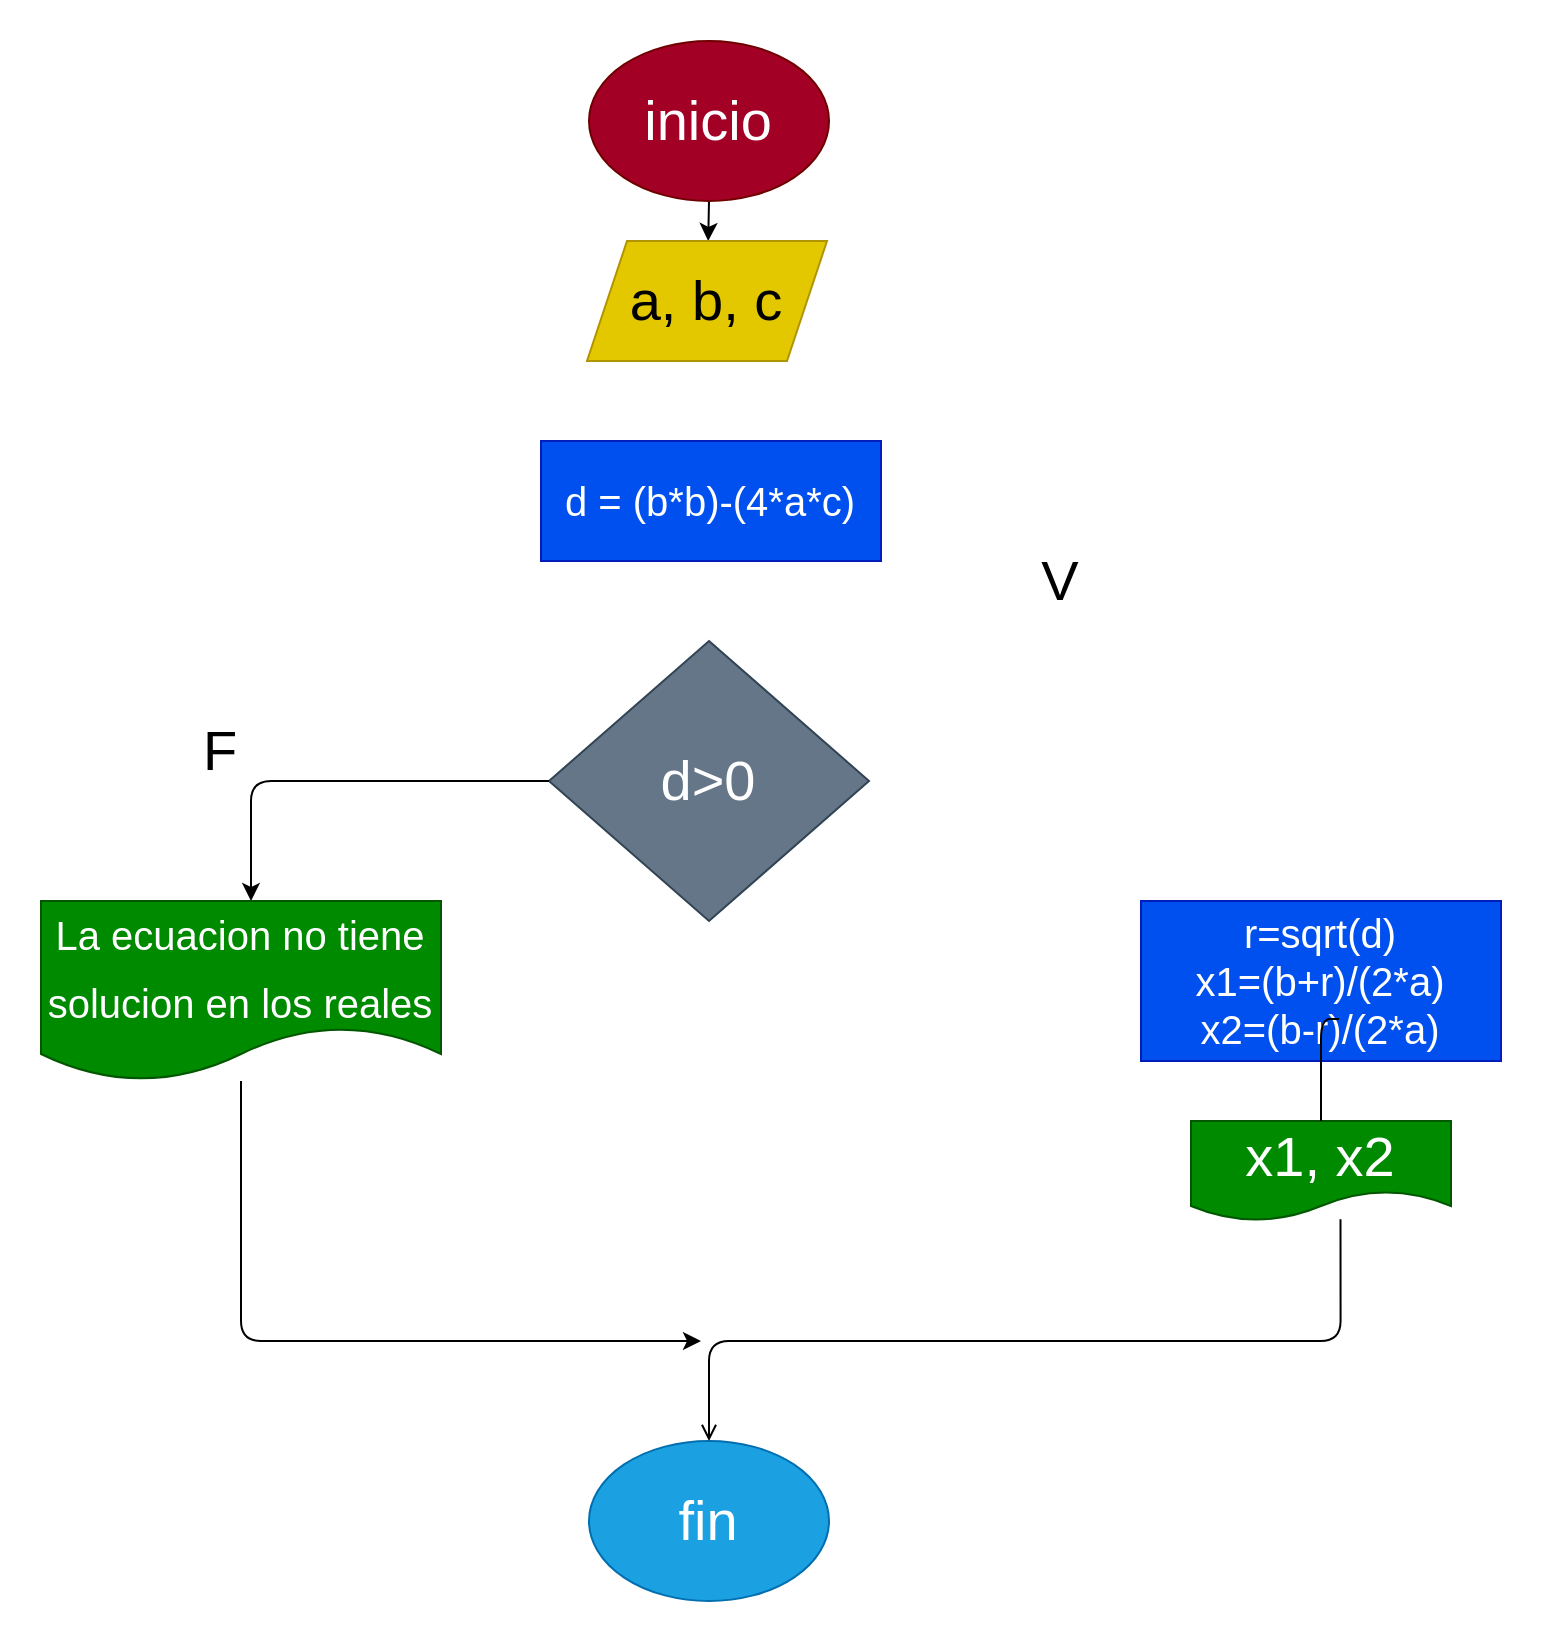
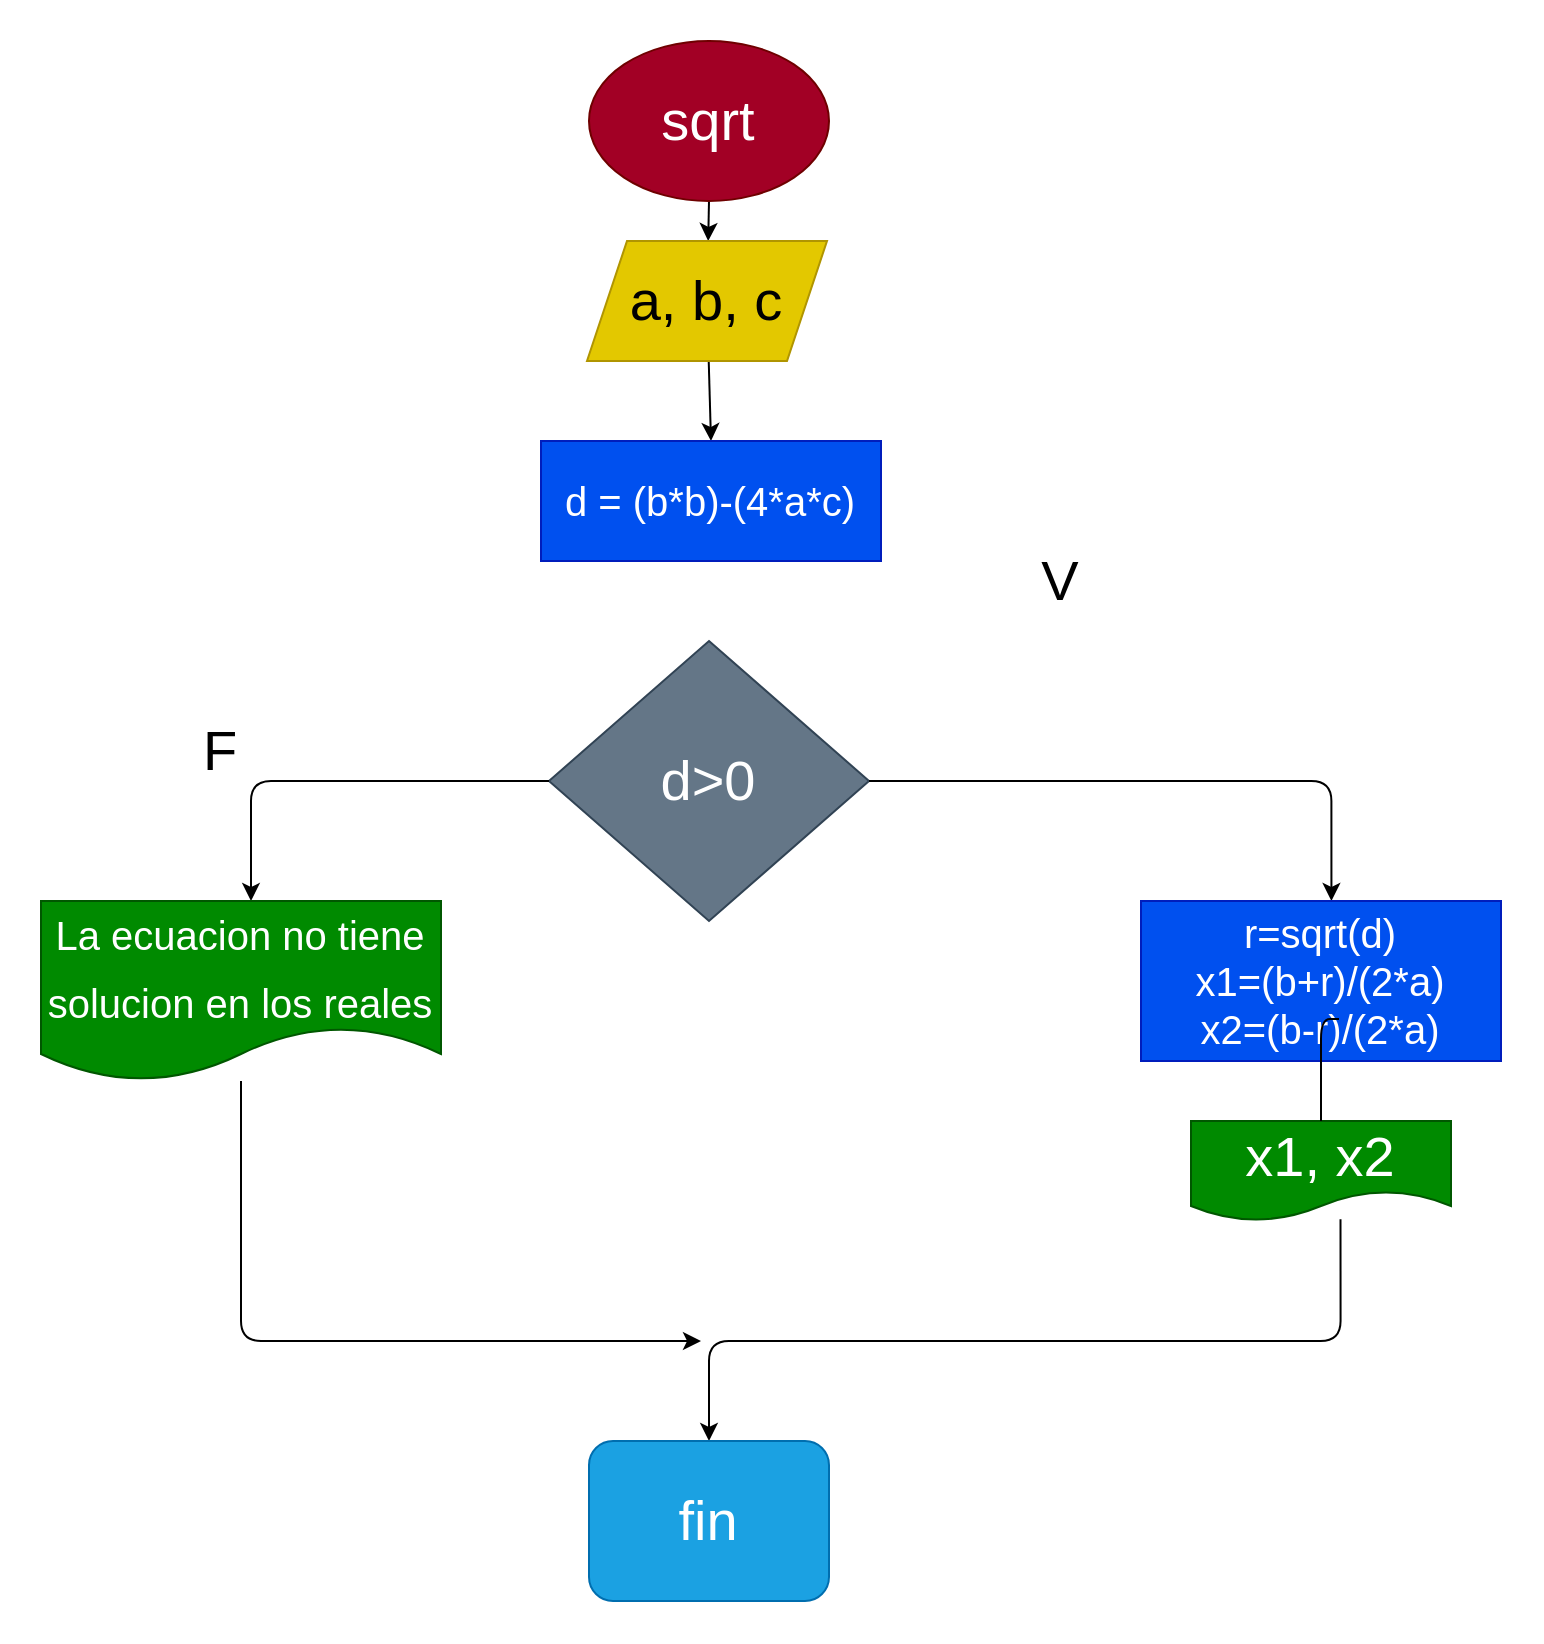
node "inicio": label "inicio" -> "sqrt"
edge "a, b, c" -> "d = (b*b)-(4*a*c)": added
edge "d>0" -> "r=sqrt(d) x1=(b+r)/(2*a) x2=(b-r)/(2*a)": added
edge "x1, x2" -> "fin": arrowhead open -> classic
node "fin": shape ellipse -> rounded rectangle
